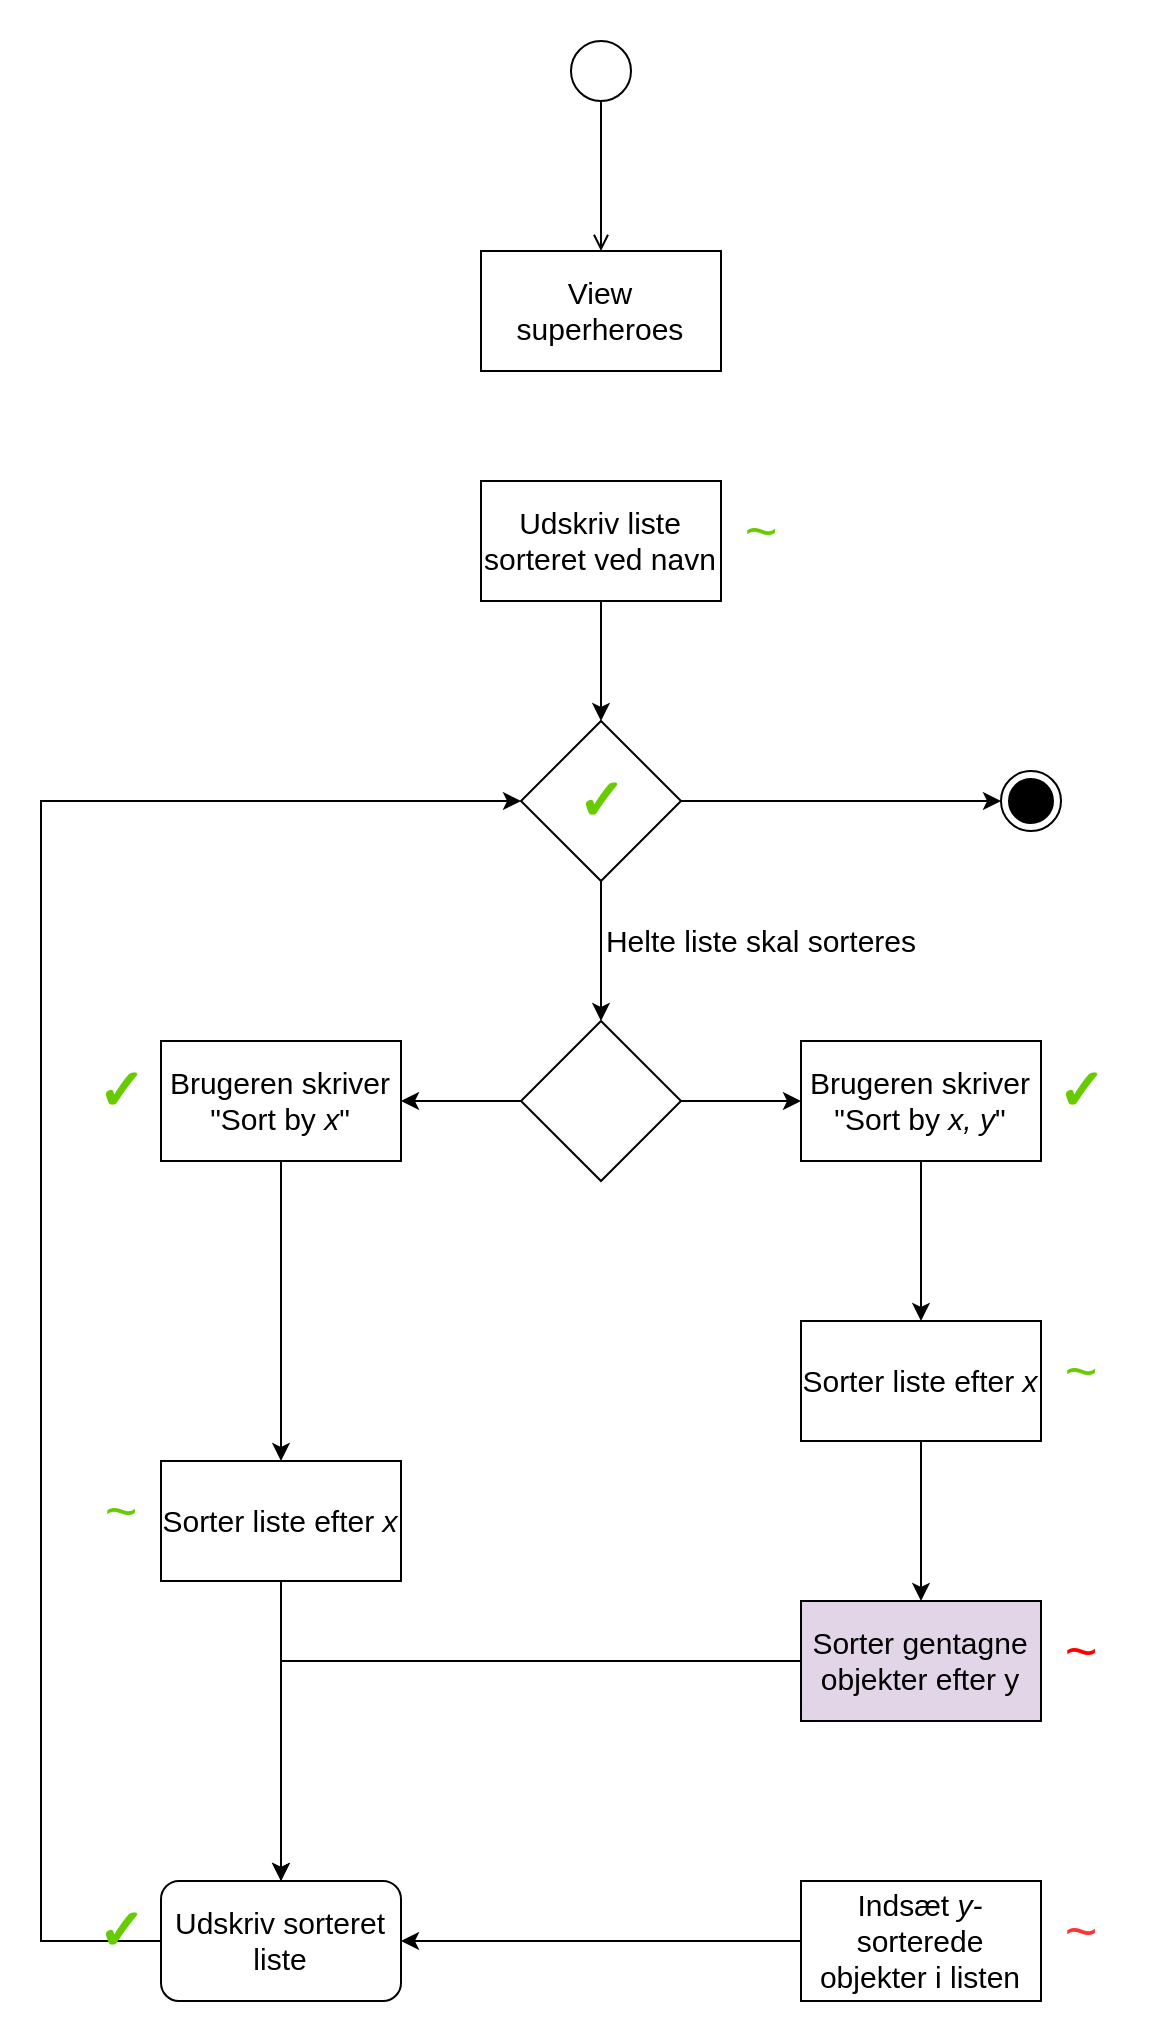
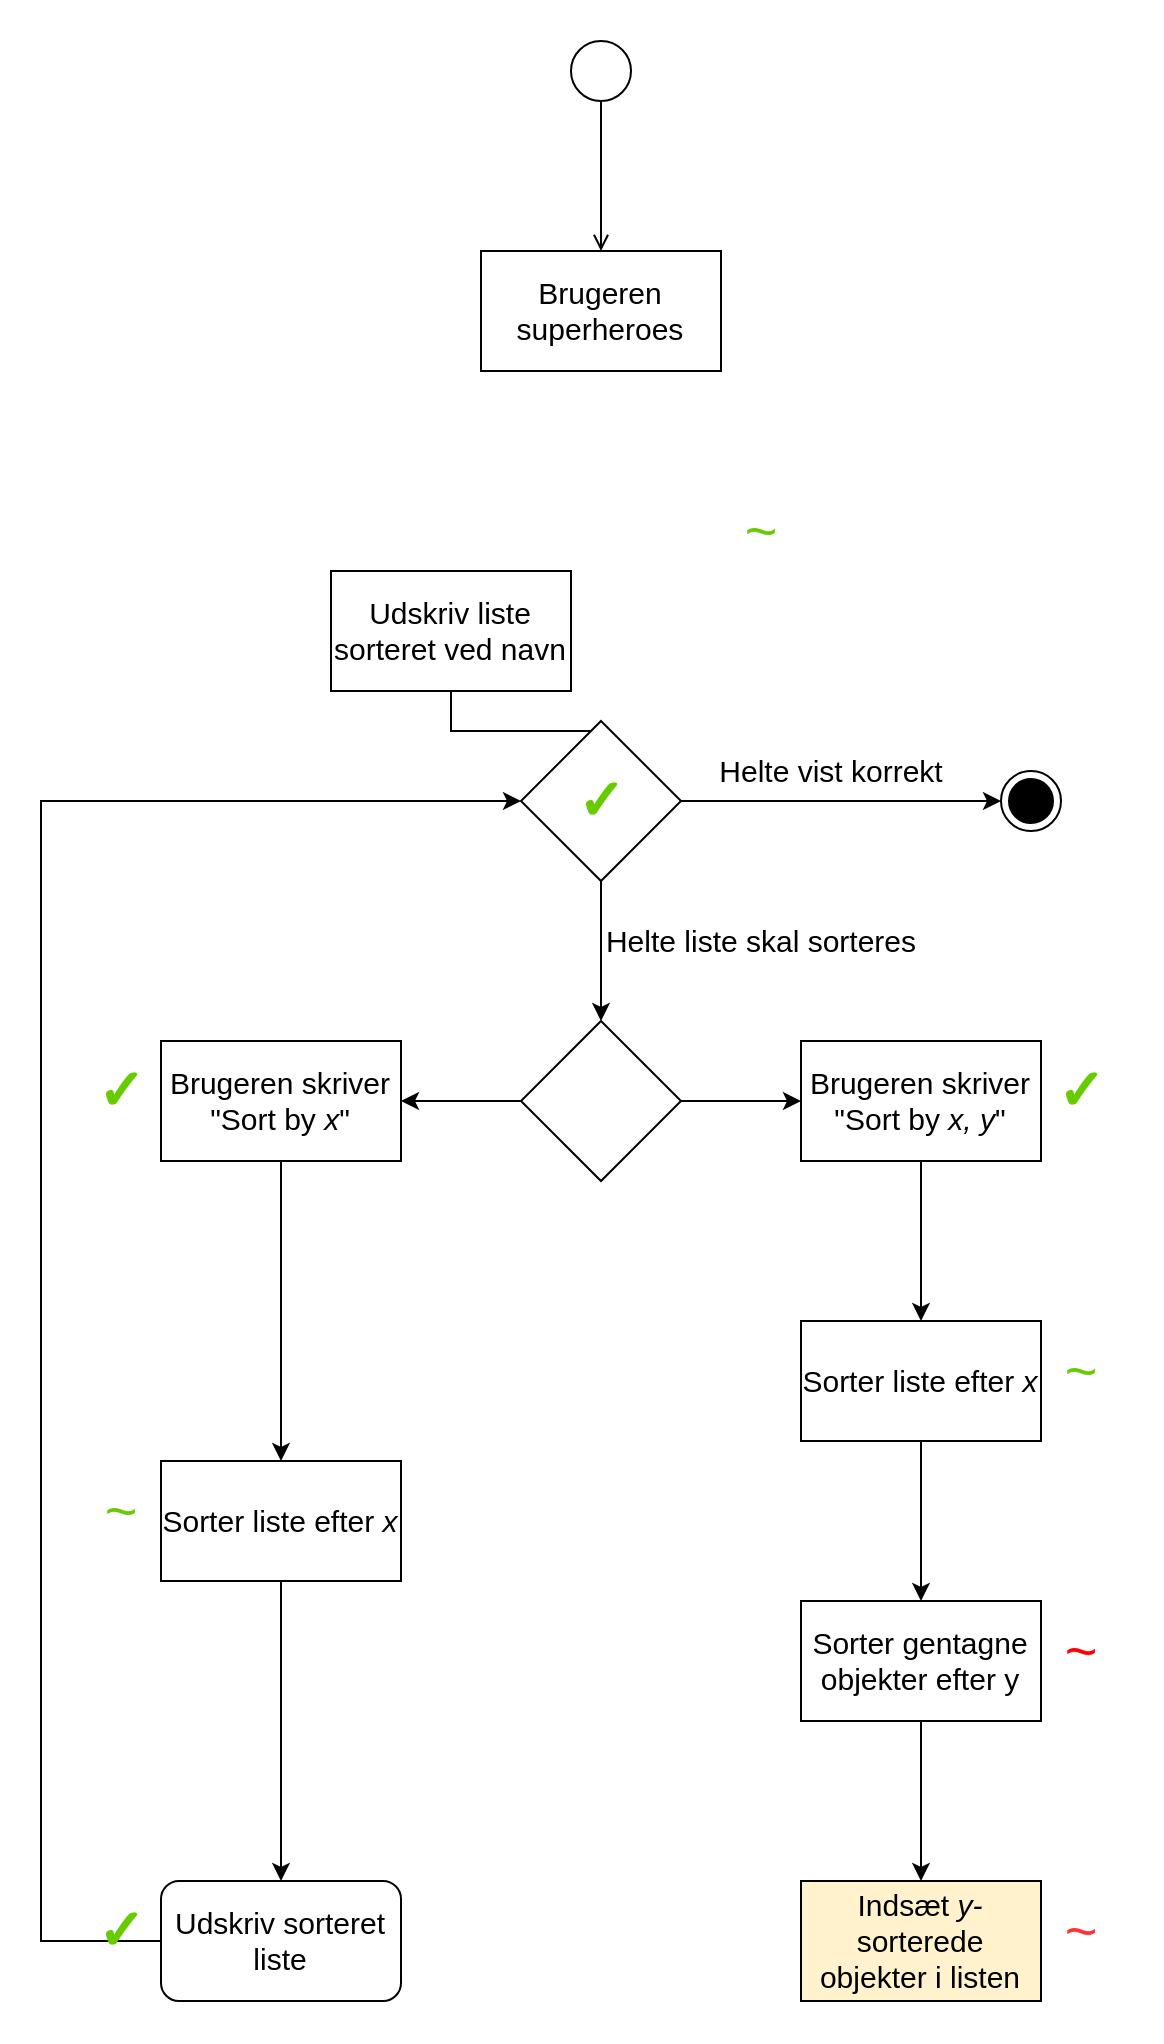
node "View superheroes": label "View superheroes" -> "Brugeren superheroes"
node "Udskriv liste sorteret ved navn": moved (601, 541) -> (451, 631)
node "Helte vist korrekt": added
edge "Sorter gentagne objekter efter y" -> "Udskriv sorteret liste": now "Sorter gentagne objekter efter y" -> "Indsæt y-sorterede objekter i listen"
node "Sorter gentagne objekter efter y": fillcolor #e1d5e7 -> #ffffff
edge "Indsæt y-sorterede objekter i listen" -> "Udskriv sorteret liste": removed
node "Indsæt y-sorterede objekter i listen": fillcolor #ffffff -> #fff2cc
